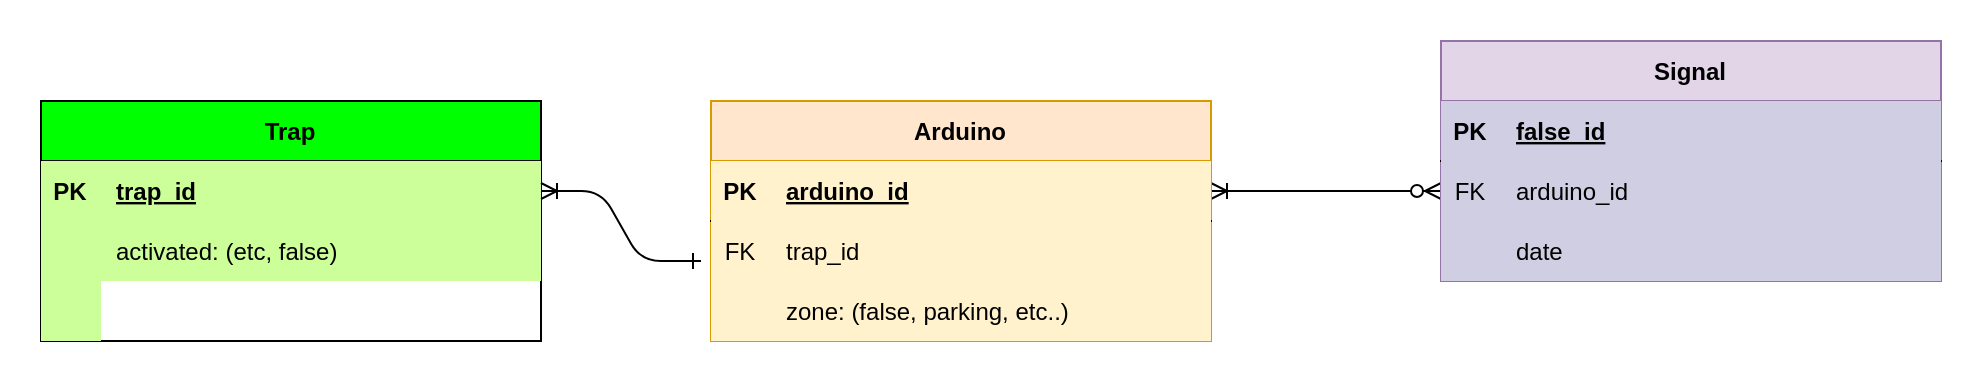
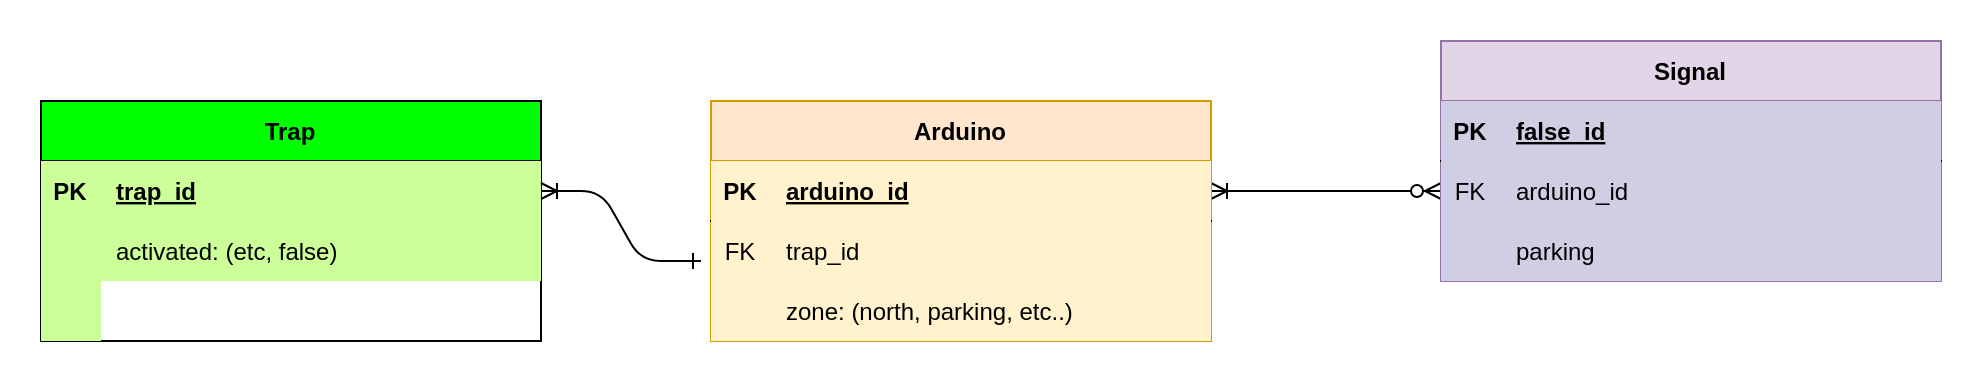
node "date": label "date" -> "parking"
node "zone: (false, parking, etc..)": label "zone: (false, parking, etc..)" -> "zone: (north, parking, etc..)"
